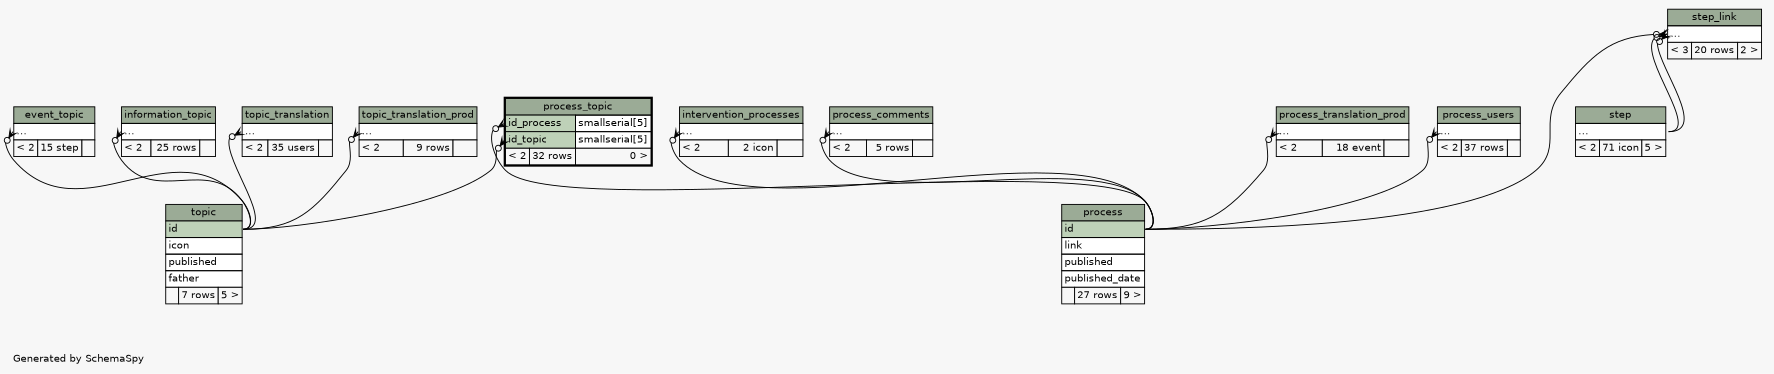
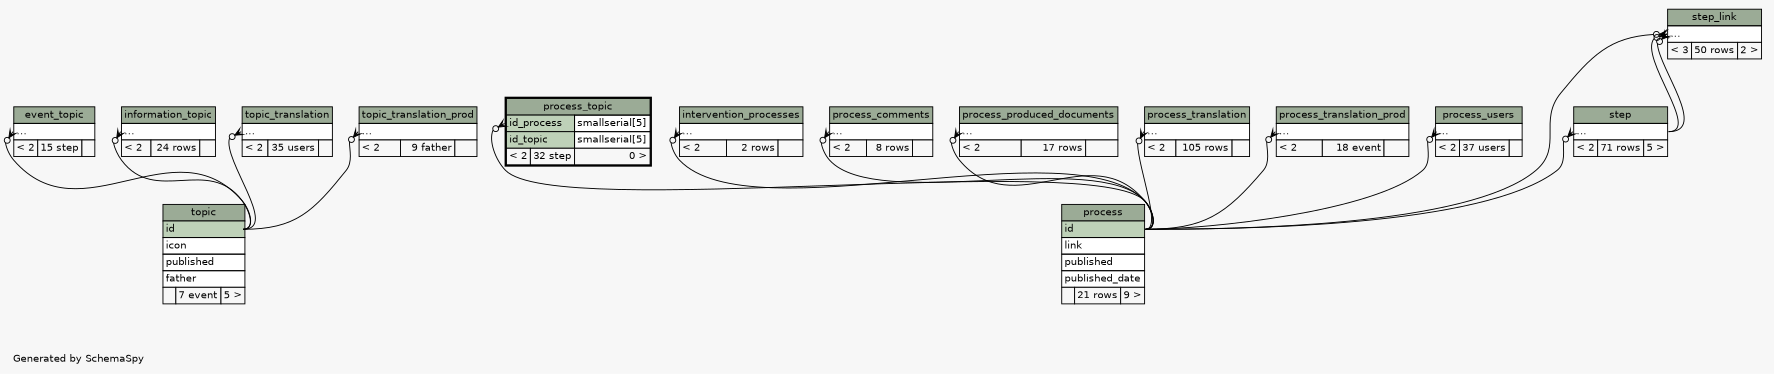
node "step_link": text "20 rows" -> "50 rows"
node "process_produced_documents": added
node "process_translation": added
node "information_topic": text "25 rows" -> "24 rows"
node "topic_translation_prod": text "9 rows" -> "9 father"
node "intervention_processes": text "2 icon" -> "2 rows"
node "process_comments": text "5 rows" -> "8 rows"
node "process_users": text "37 rows" -> "37 users"
node "step": text "71 icon" -> "71 rows"
node "process_topic": text "32 rows" -> "32 step"
edge "topic" -> "process_topic": removed
edge "process" -> "step": added
node "topic": text "7 rows" -> "7 event"
node "process": text "27 rows" -> "21 rows"
